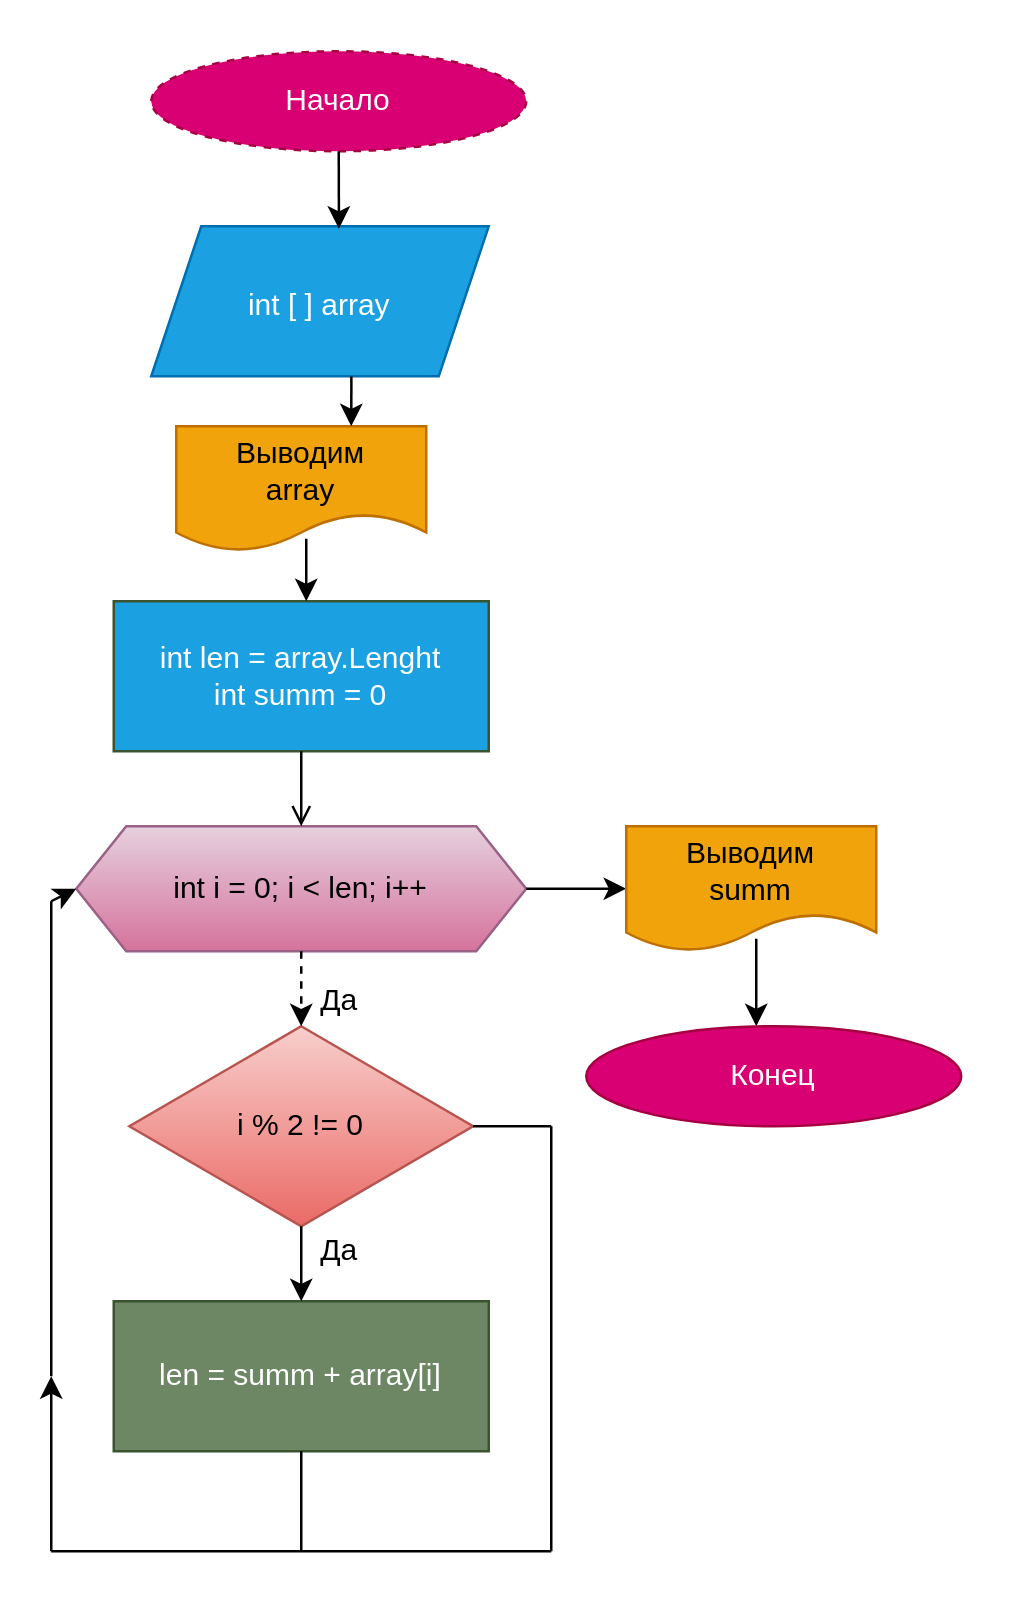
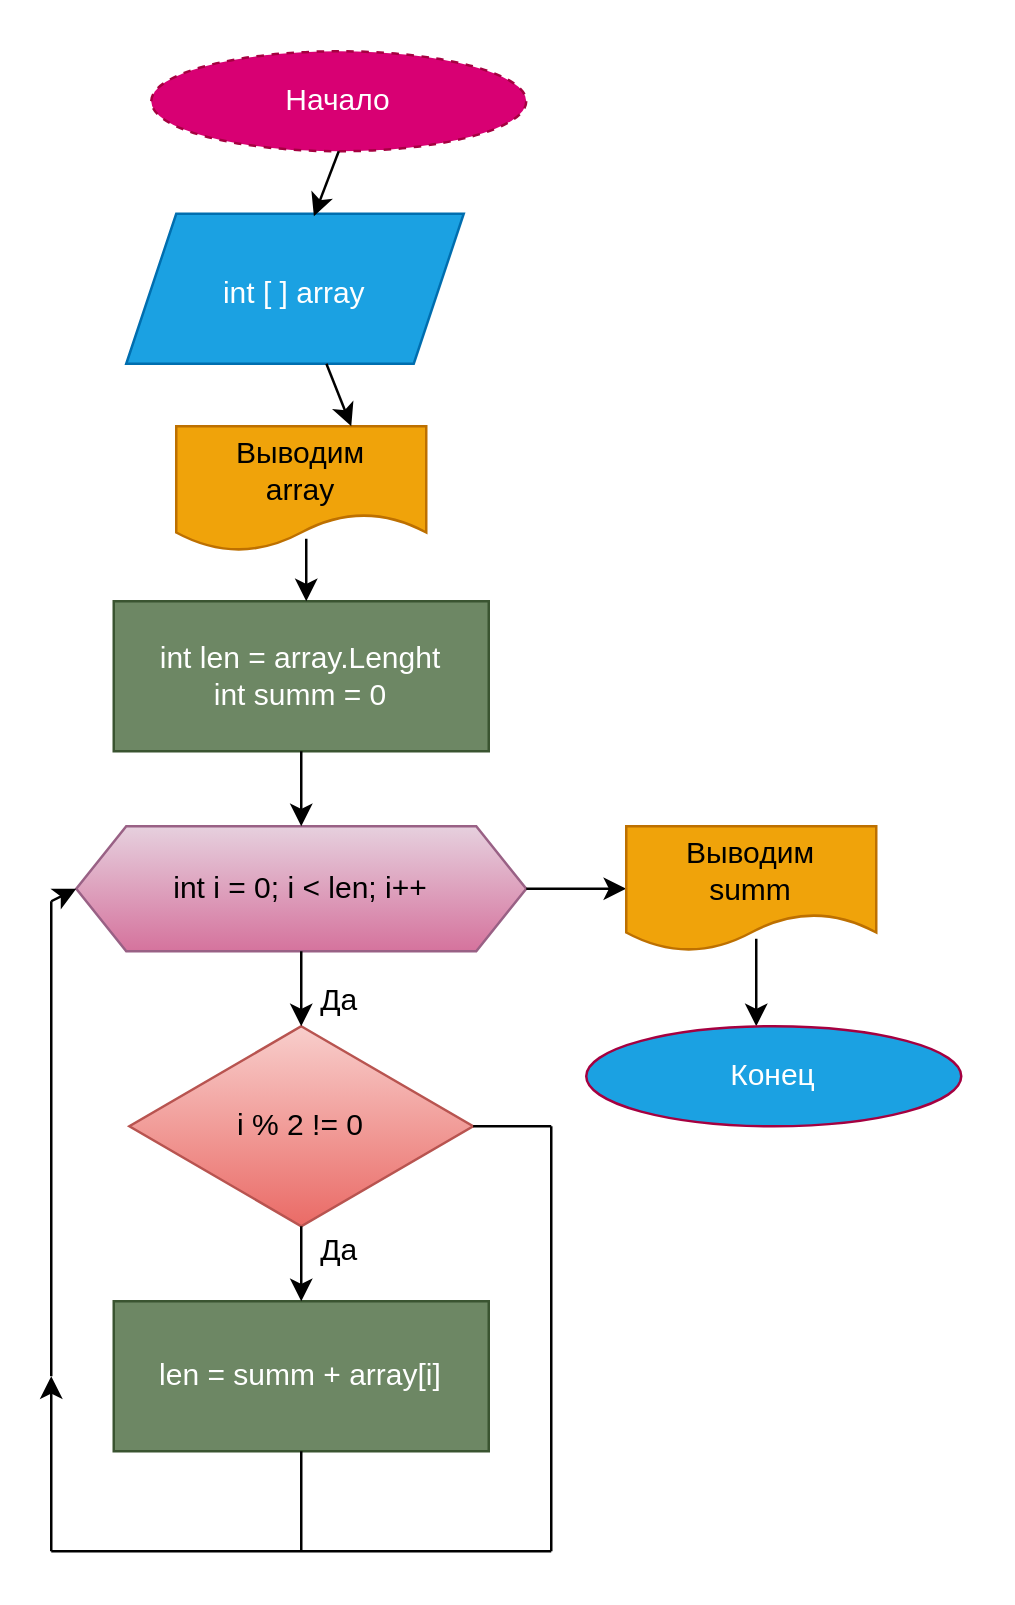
node "int [ ] array": moved (320, 301) -> (295, 289)
node "int len = array.Lenght int summ = 0": fillcolor #1ba1e2 -> #6d8764
edge "int len = array.Lenght int summ = 0" -> "int i = 0; i < len; i++": arrowhead open -> classic
edge "int i = 0; i < len; i++" -> "i % 2 != 0": style dashed -> solid
node "Конец": fillcolor #d80073 -> #1ba1e2
